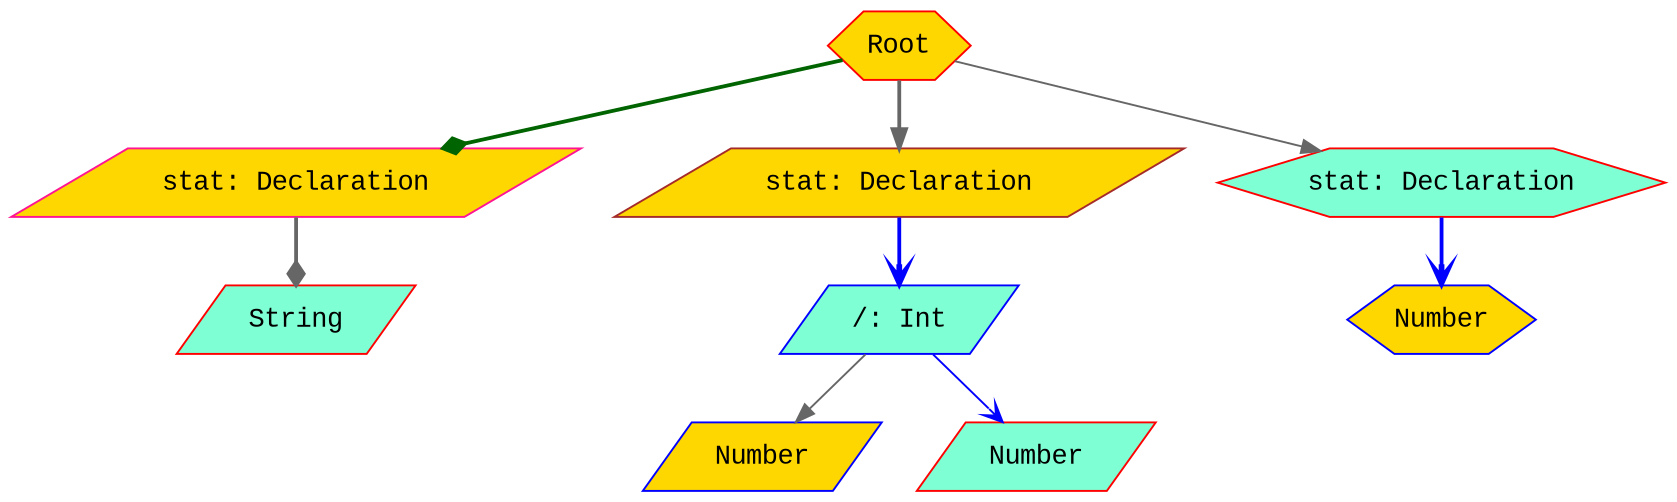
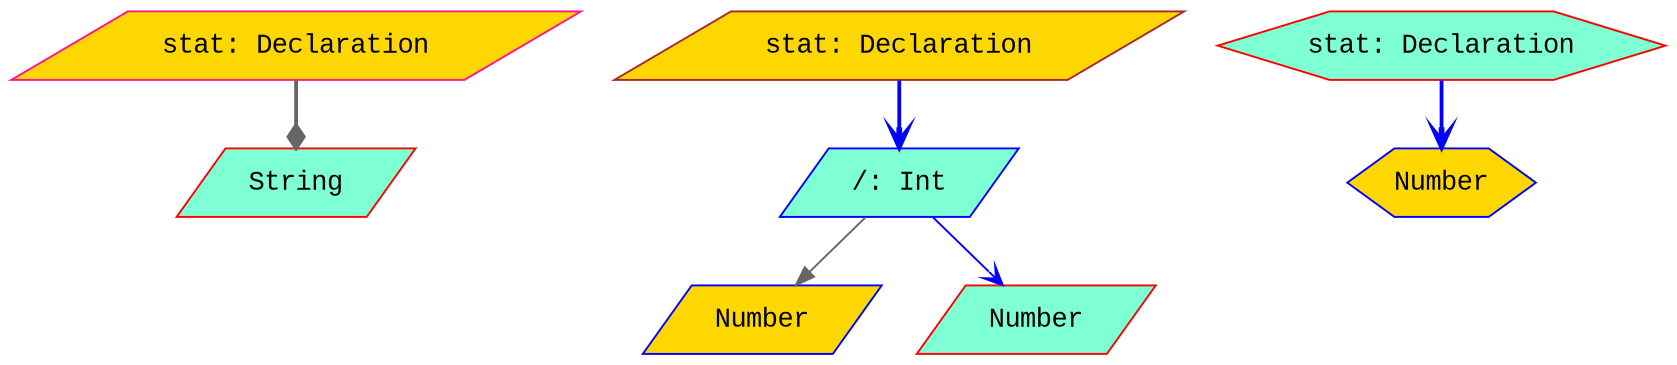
node "Root": removed
